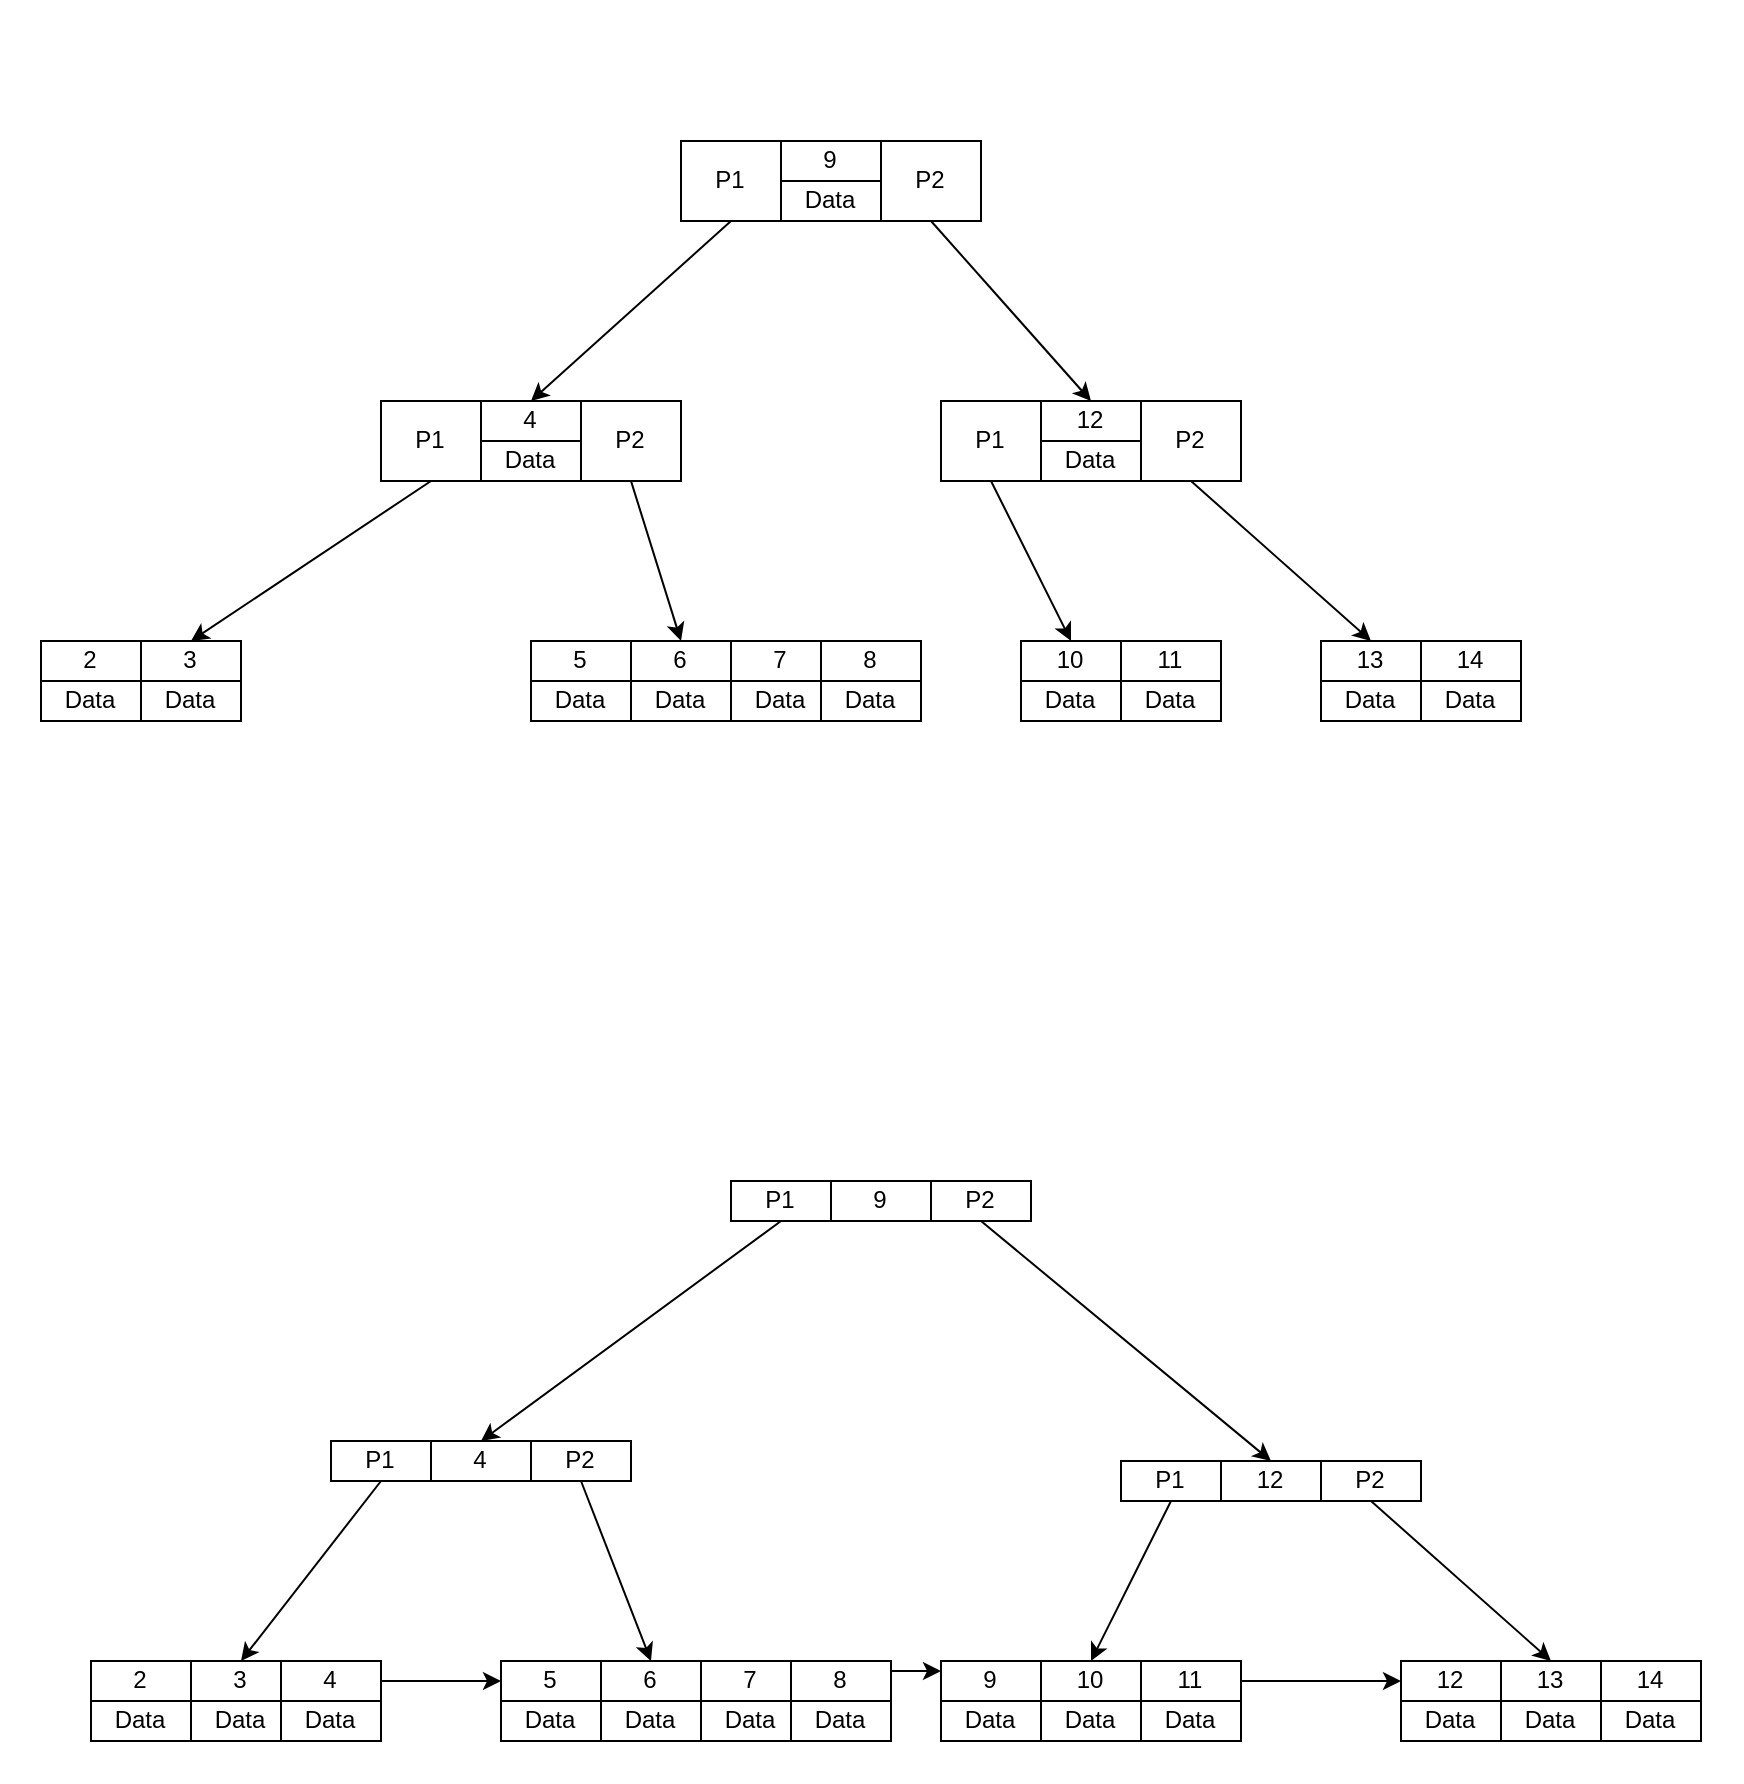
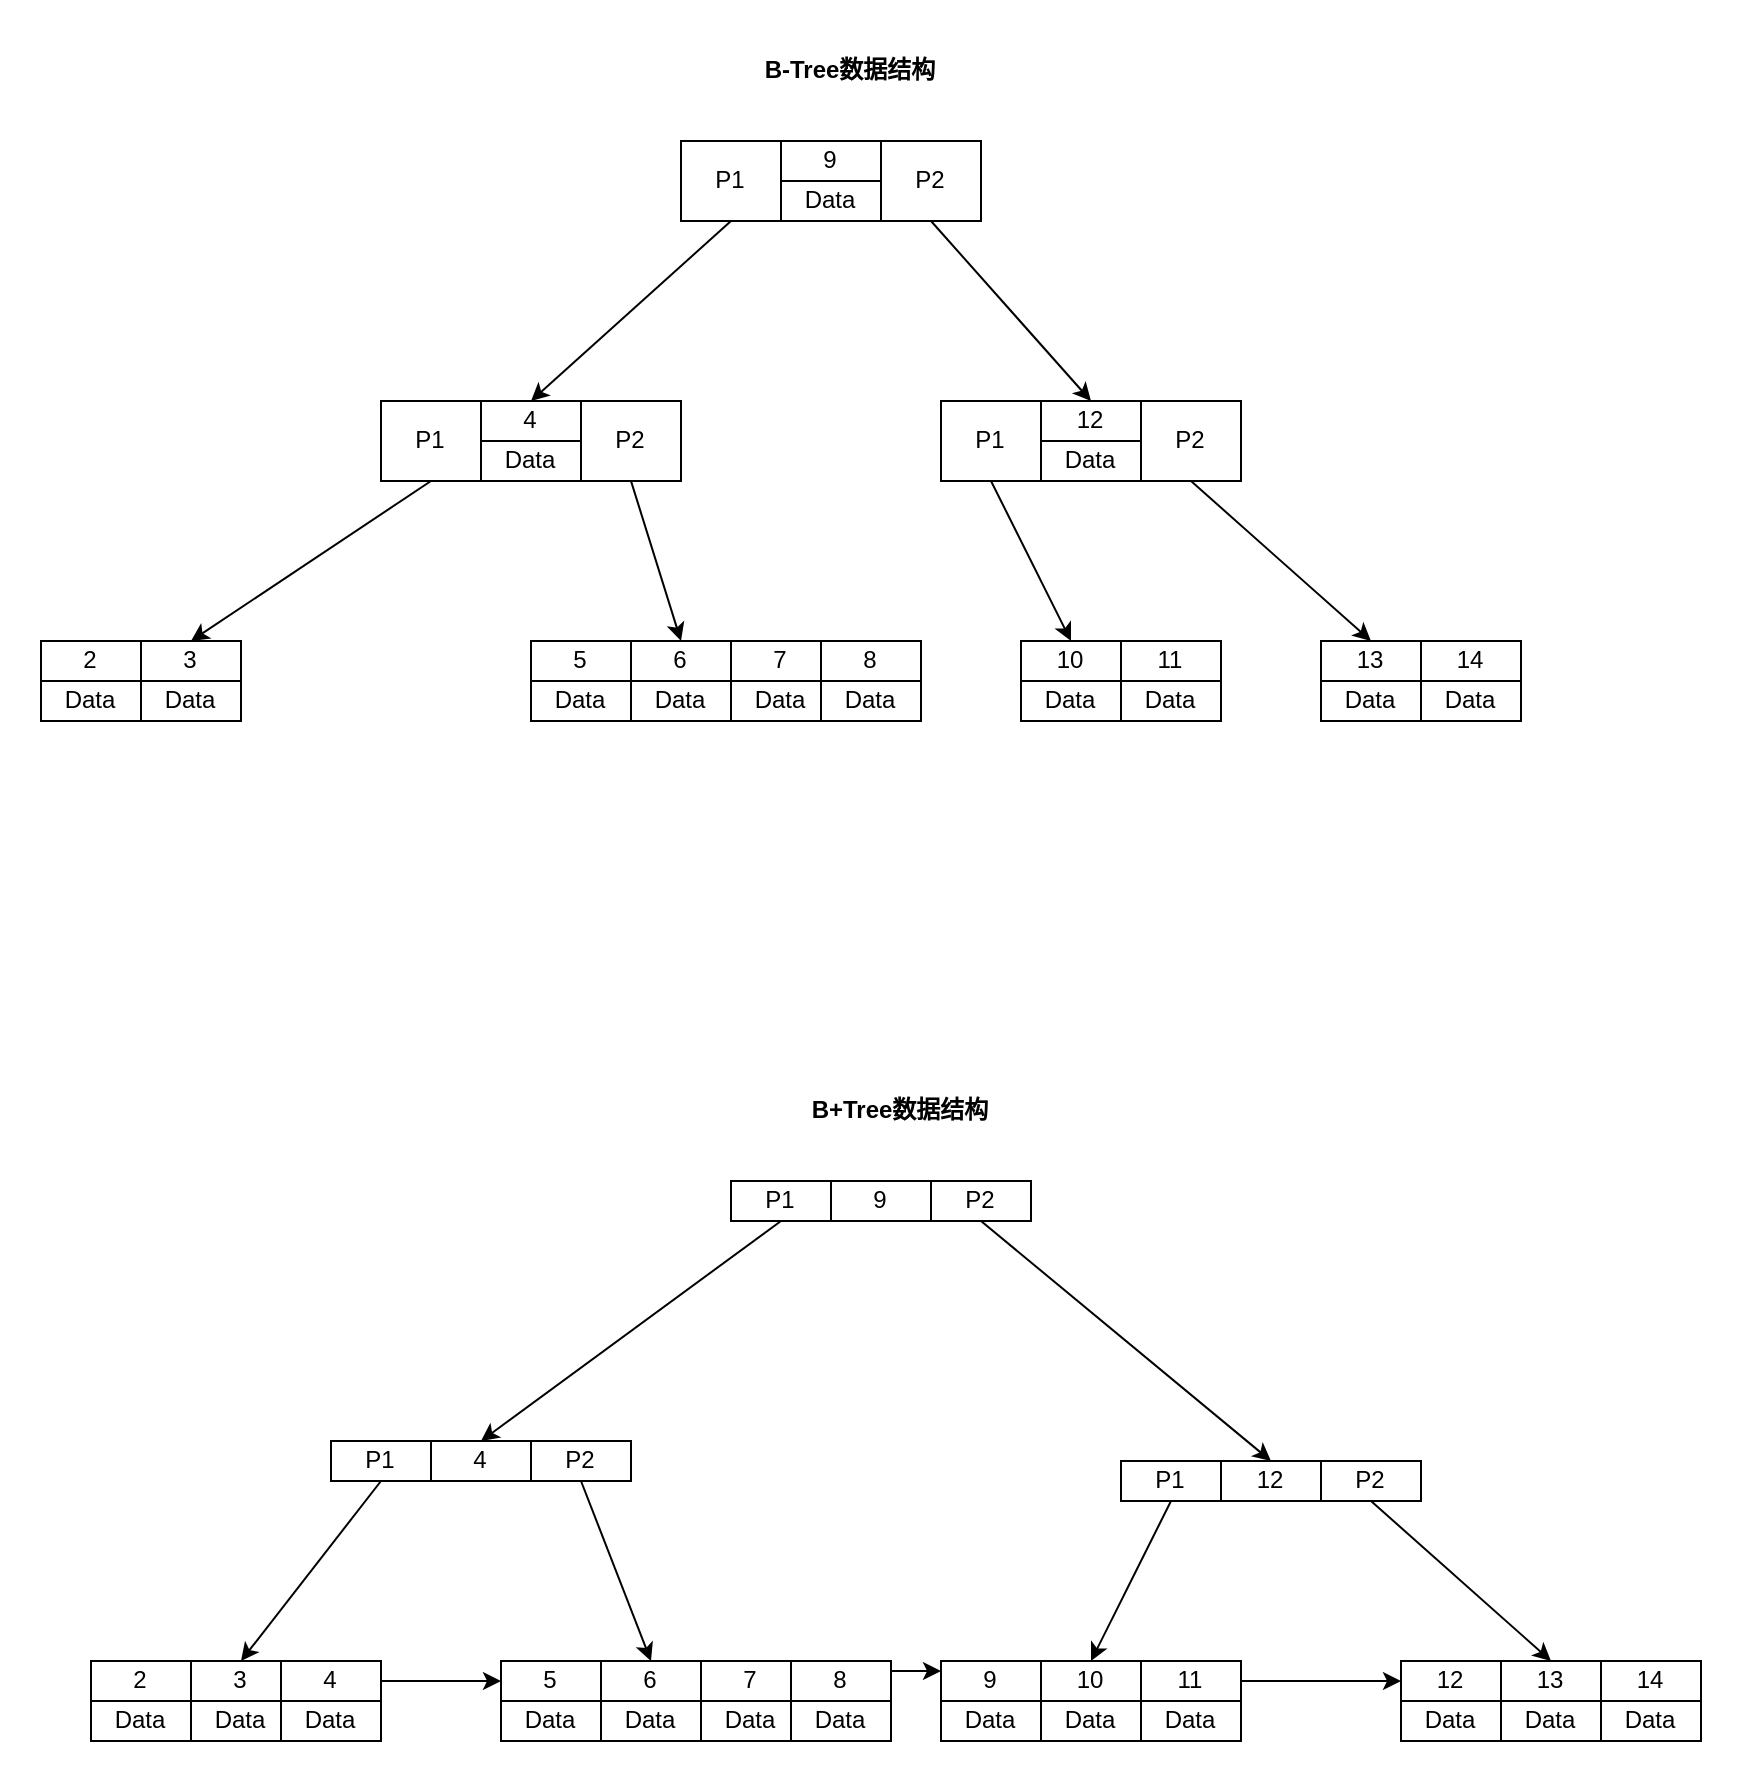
node "B-Tree数据结构": added
node "B+Tree数据结构": added
